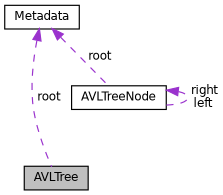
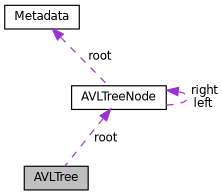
edge "AVLTree" -> "Metadata": now "AVLTree" -> "AVLTreeNode"
